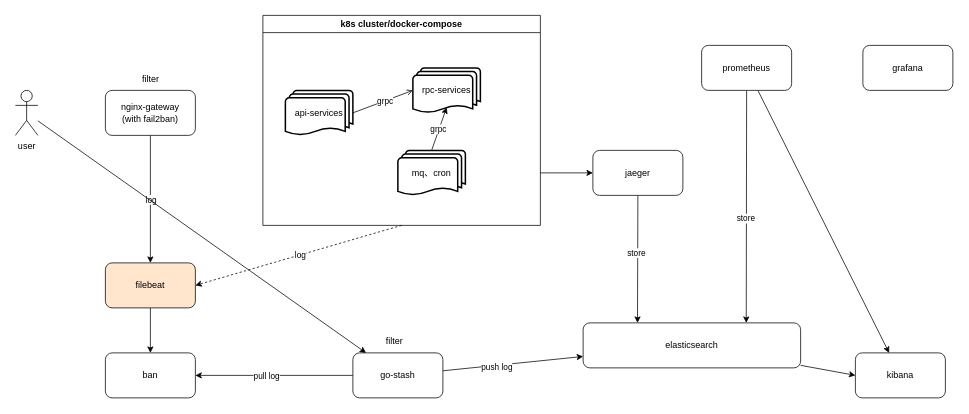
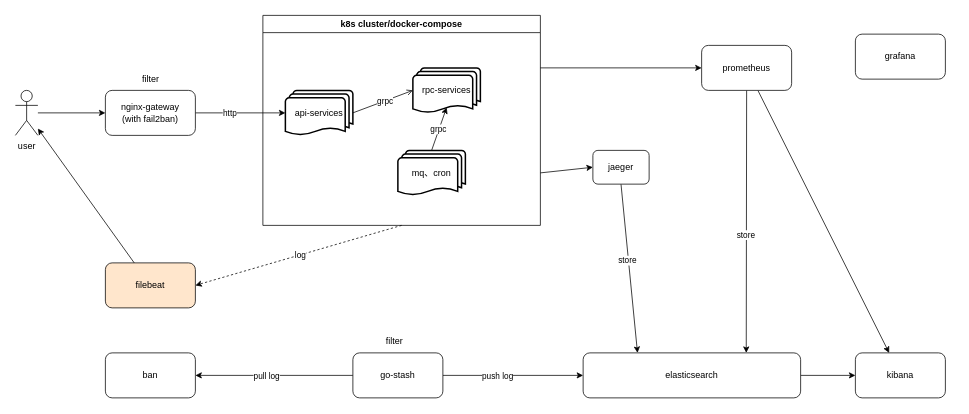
edge "k8s cluster/docker-compose" -> "prometheus": added
node "grafana": moved (908, 68) -> (900, 57)
edge "nginx-gateway (with fail2ban)" -> "api-services": added, label "http"
node "jaeger": size 90x45 -> 56x34
edge "nginx-gateway (with fail2ban)" -> "filebeat": removed, label "log"
edge "user" -> "go-stash": now "user" -> "nginx-gateway (with fail2ban)"
edge "filebeat" -> "ban": now "filebeat" -> "user"
node "elasticsearch": moved (692, 345) -> (692, 375)
